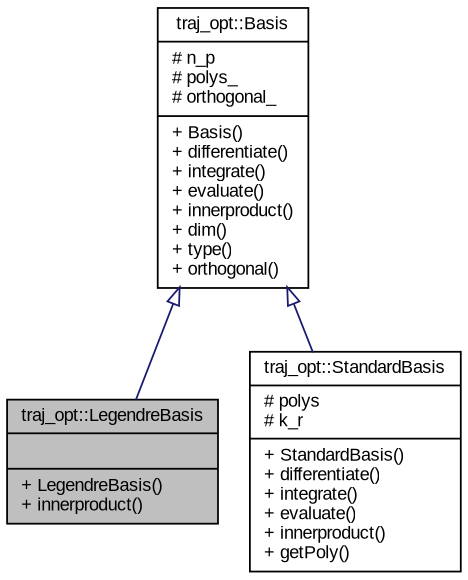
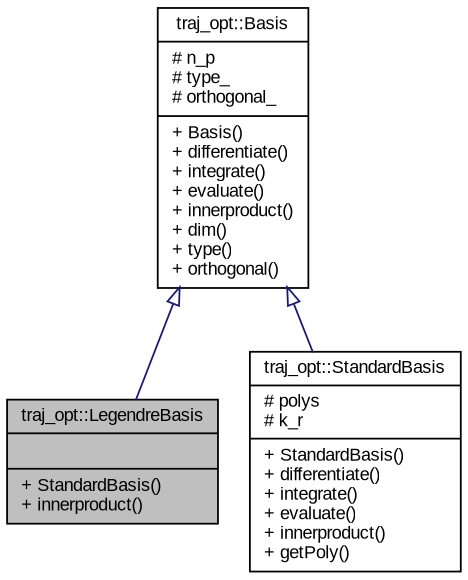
node "traj_opt::Basis": text "# polys_" -> "# type_"
node "traj_opt::LegendreBasis": text "+ LegendreBasis()" -> "+ StandardBasis()"
